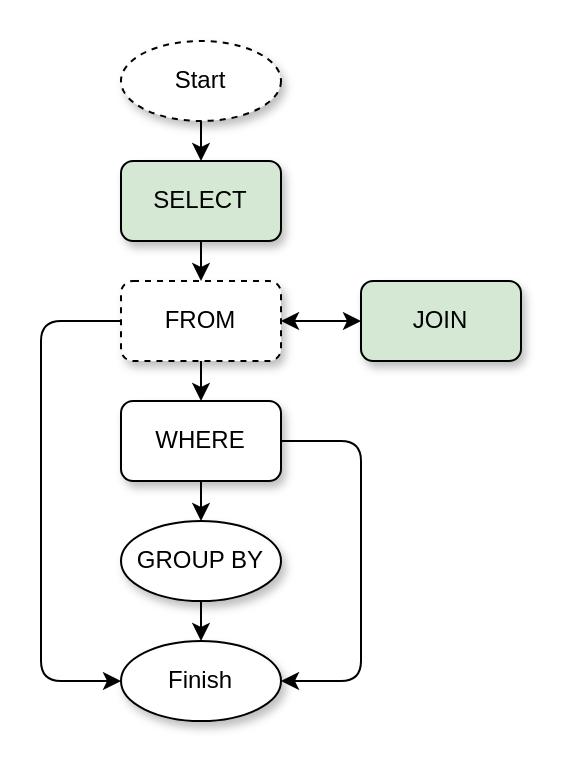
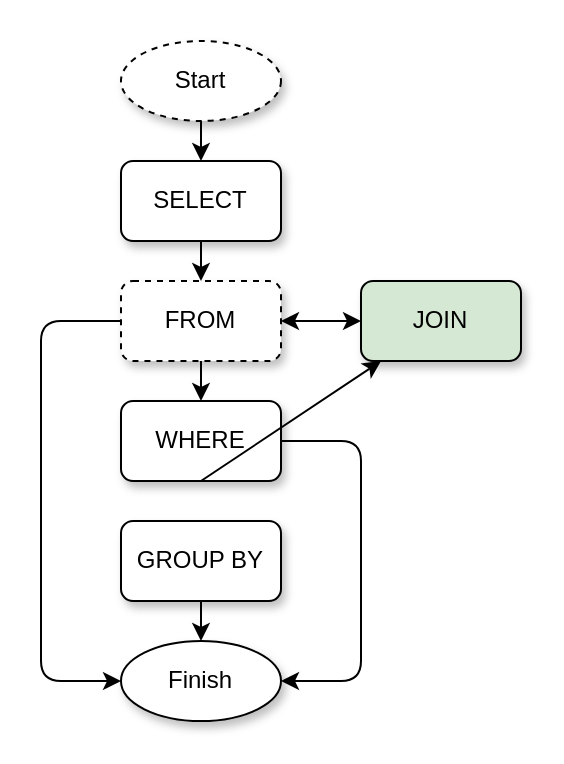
node "SELECT": fillcolor #d5e8d4 -> #ffffff
edge "WHERE" -> "GROUP BY": now "WHERE" -> "JOIN"
node "GROUP BY": shape ellipse -> rounded rectangle
